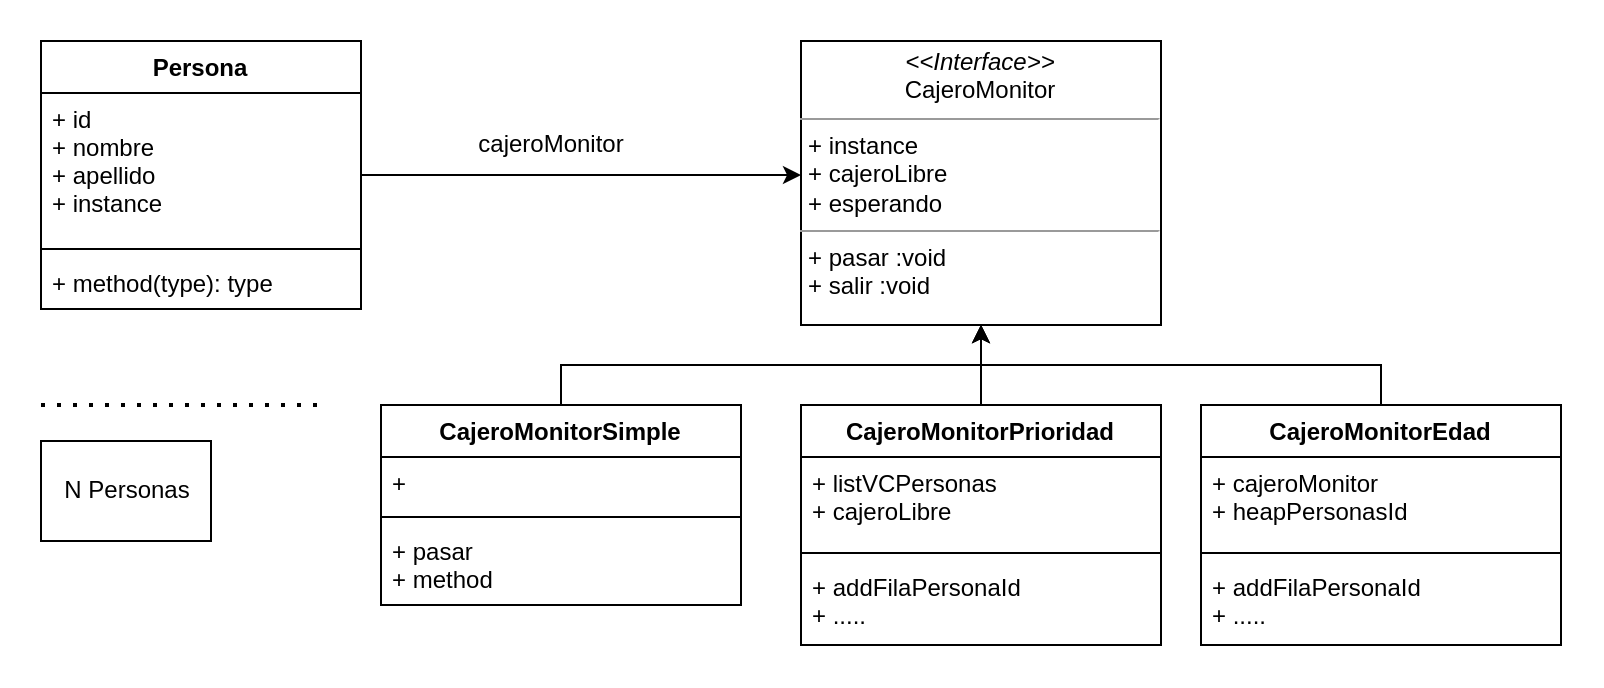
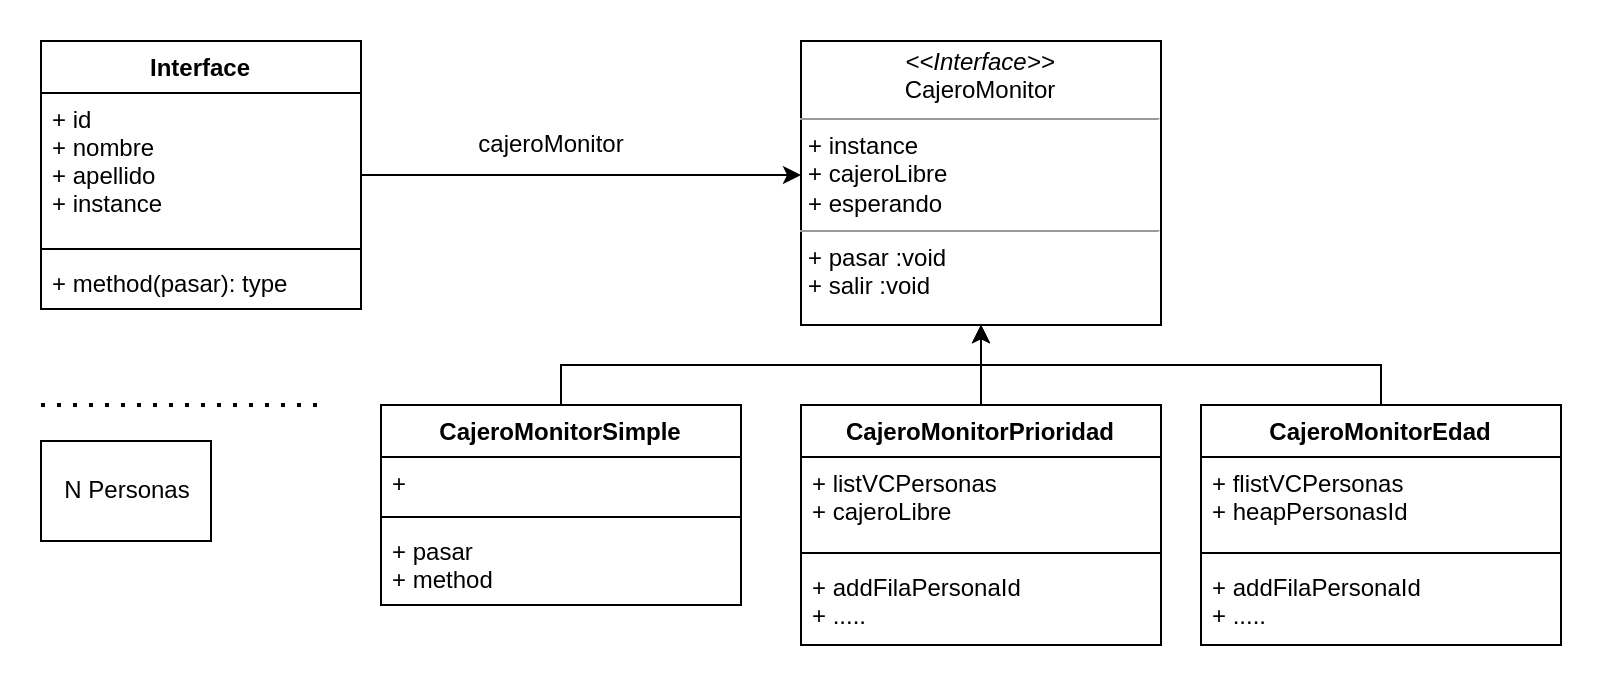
node "Persona": label "Persona" -> "Interface"
node "+ method(type): type": label "+ method(type): type" -> "+ method(pasar): type"
node "+ cajeroMonitor + heapPersonasId": label "+ cajeroMonitor + heapPersonasId" -> "+ flistVCPersonas + heapPersonasId"
